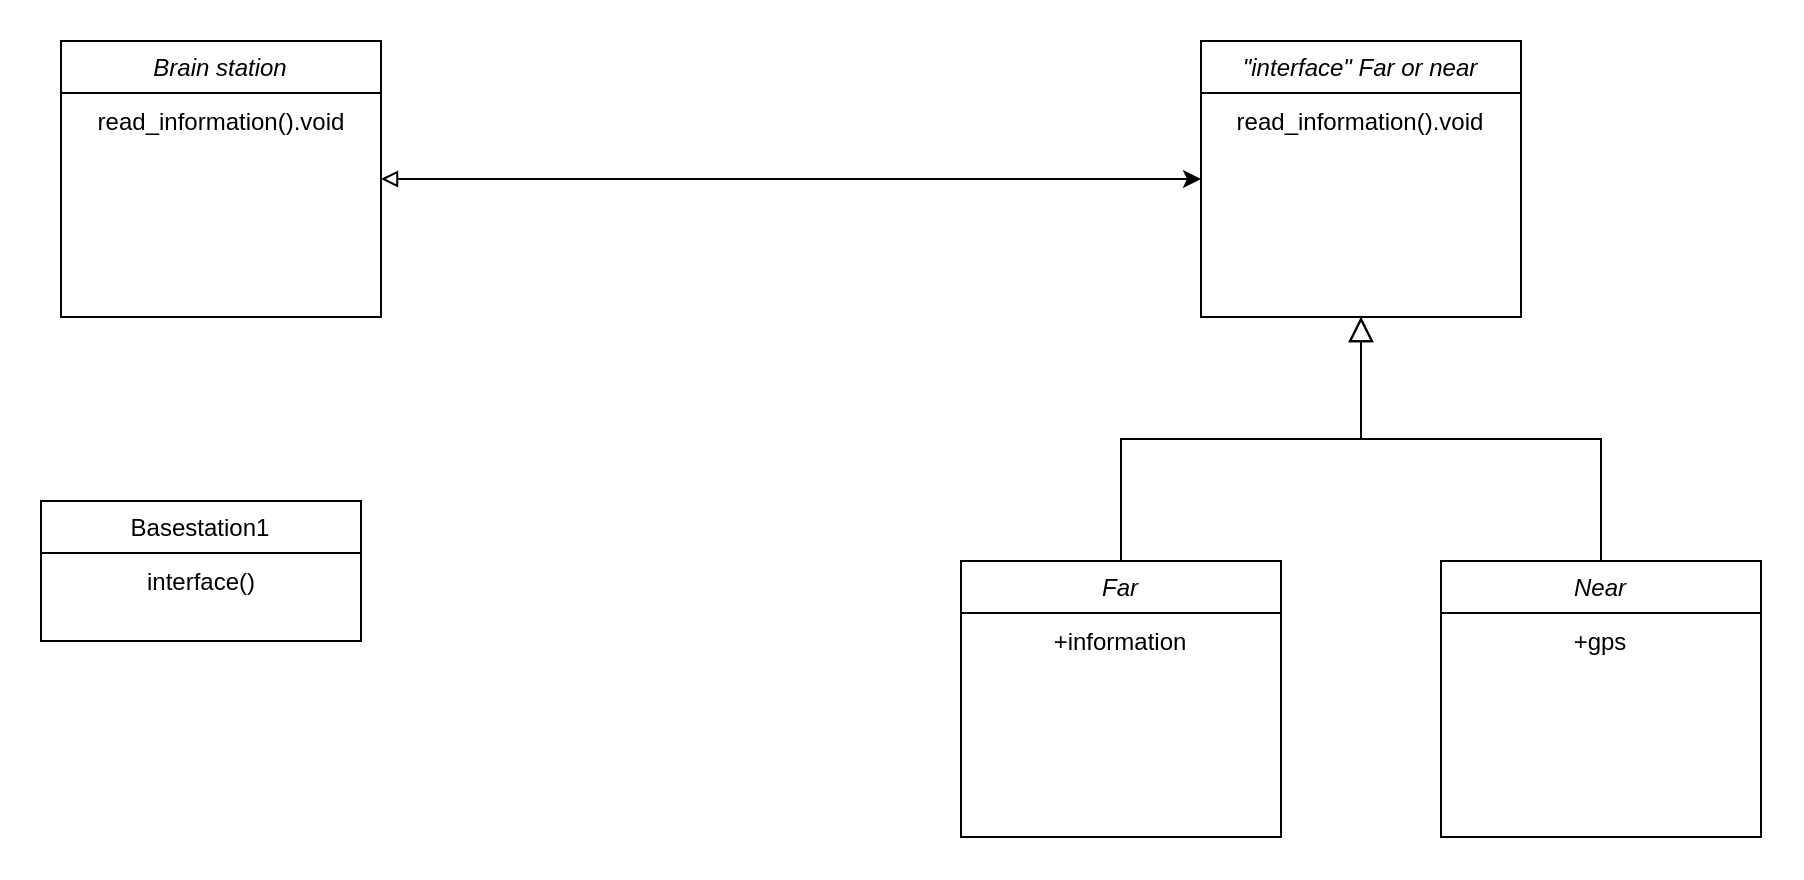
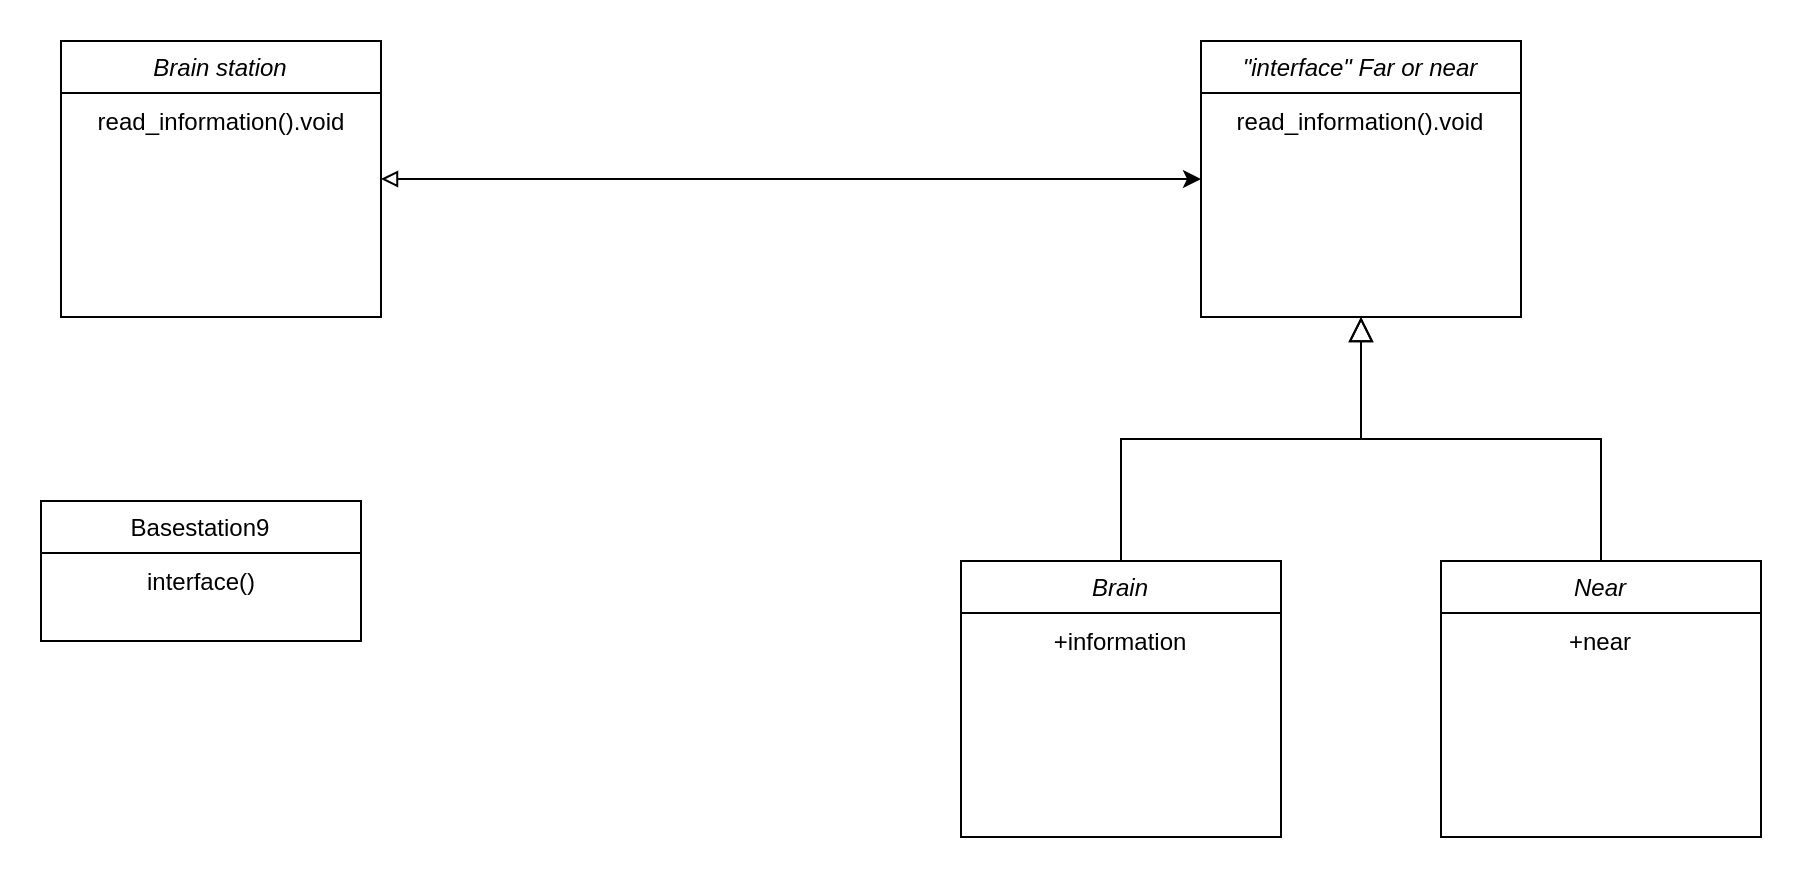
node "Basestation1": label "Basestation1" -> "Basestation9"
node "Far": label "Far" -> "Brain"
node "+gps": label "+gps" -> "+near"
